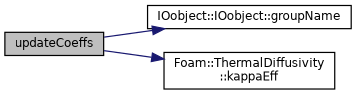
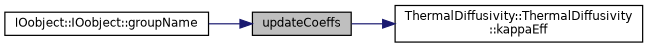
edge "updateCoeffs" -> "IOobject::IOobject::groupName": reversed
node "Foam::ThermalDiffusivity ::kappaEff": label "Foam::ThermalDiffusivity ::kappaEff" -> "ThermalDiffusivity::ThermalDiffusivity ::kappaEff"
